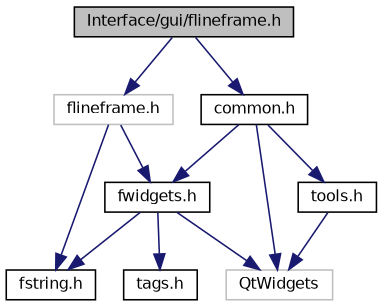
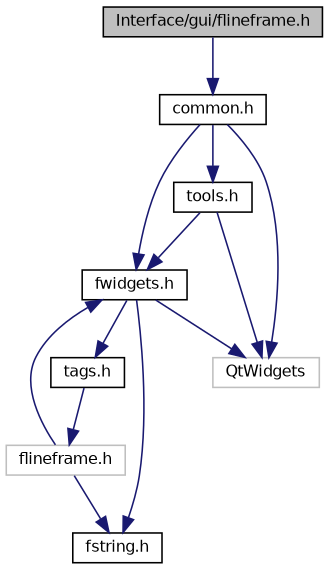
edge "Interface/gui/flineframe.h" -> "flineframe.h": now "tags.h" -> "flineframe.h"
edge "tools.h" -> "fwidgets.h": added
